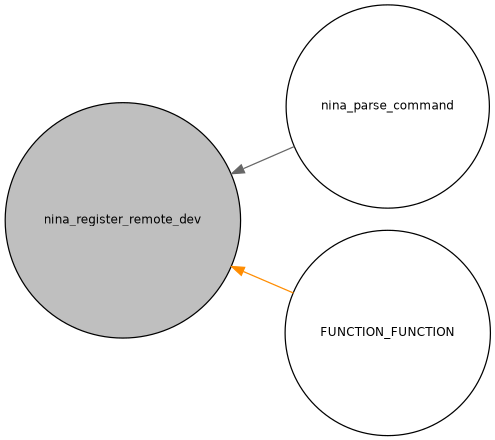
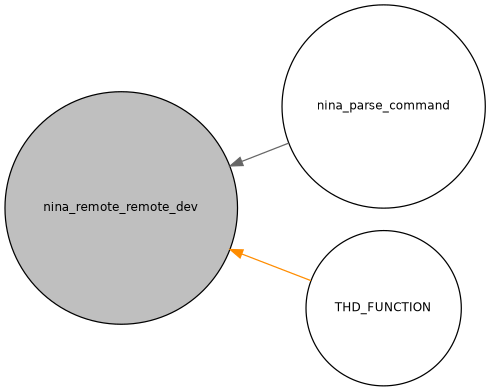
node "nina_register_remote_dev": label "nina_register_remote_dev" -> "nina_remote_remote_dev"
node "FUNCTION_FUNCTION": label "FUNCTION_FUNCTION" -> "THD_FUNCTION"
